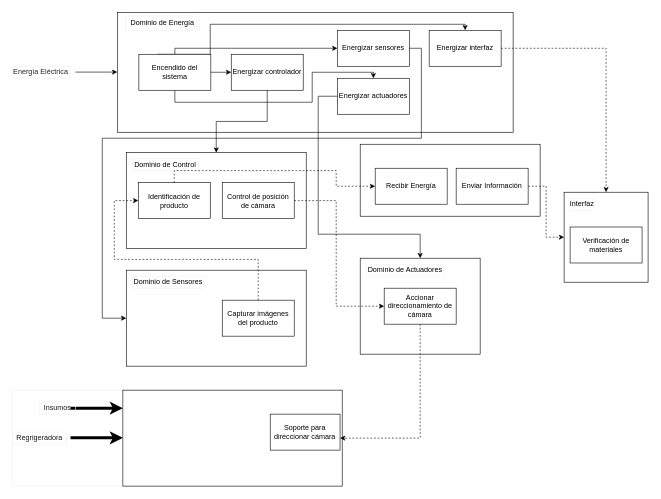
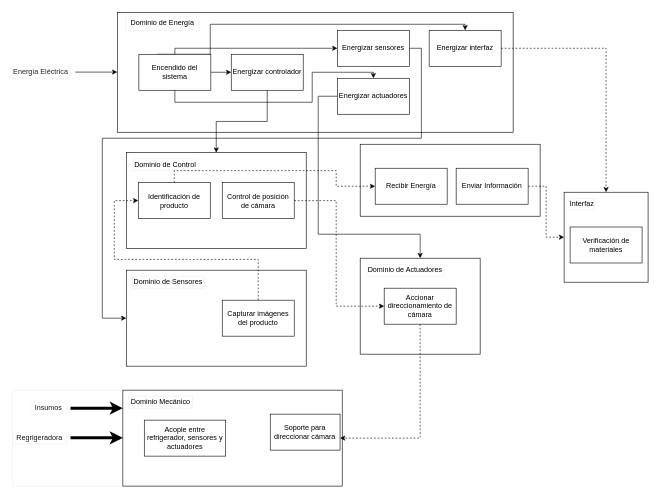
node "Dominio Mecánico": added
node "Insumos": moved (57, 408) -> (48, 408)
node "Acople entre refrigerador, sensores y actuadores": added
